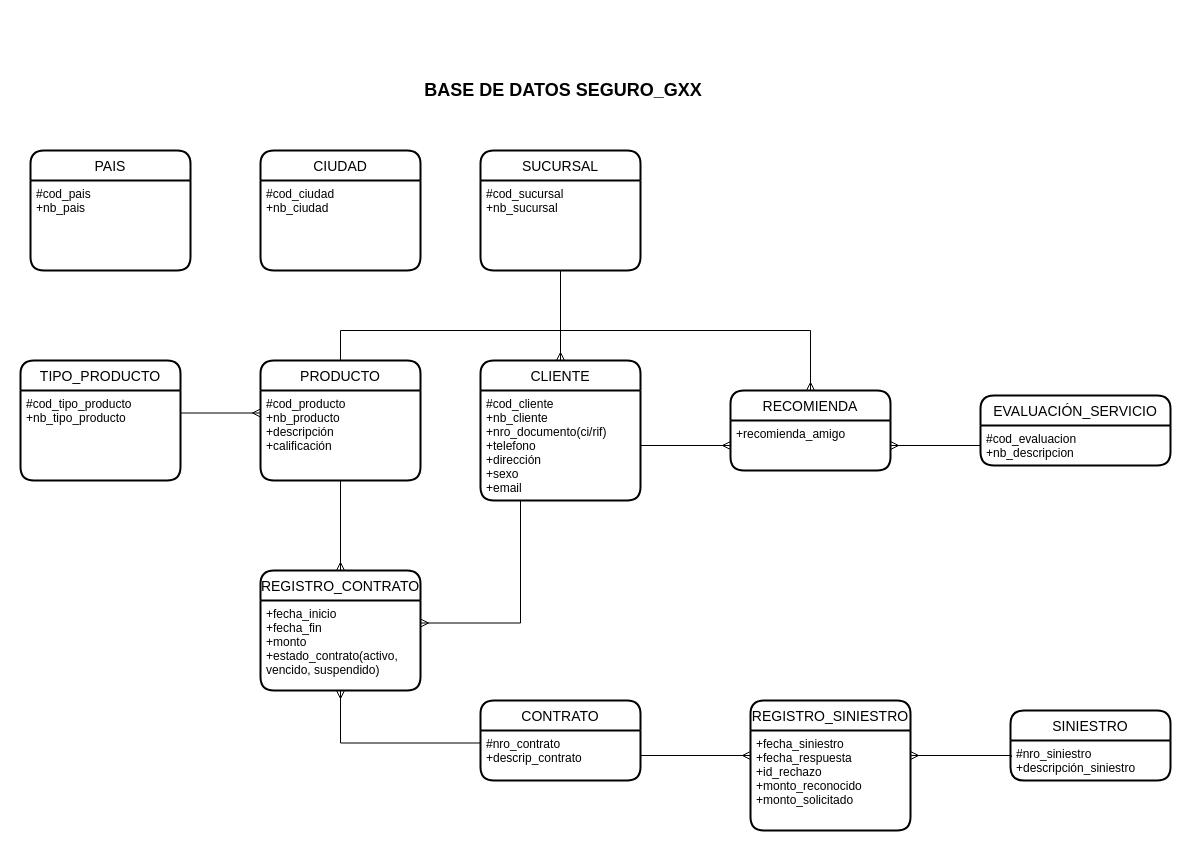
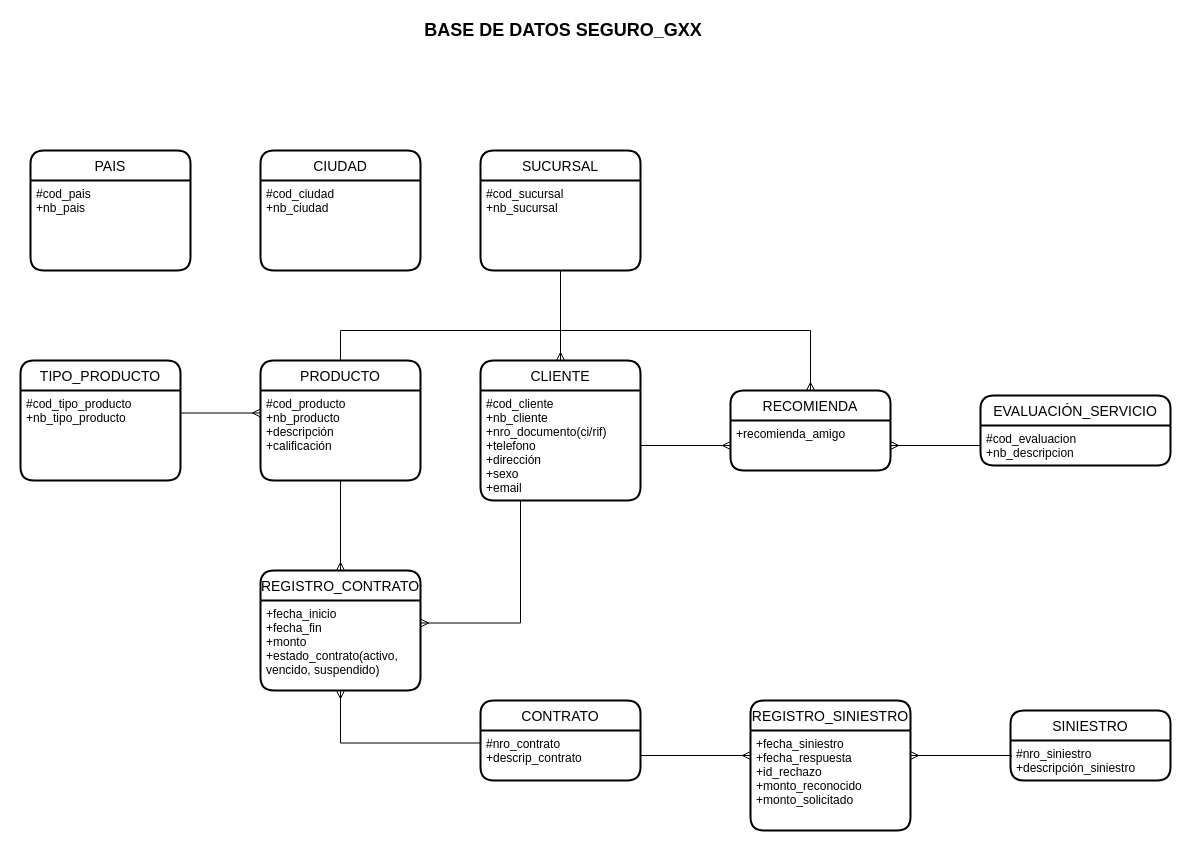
node "BASE DE DATOS SEGURO_GXX": moved (561, 91) -> (561, 31)
